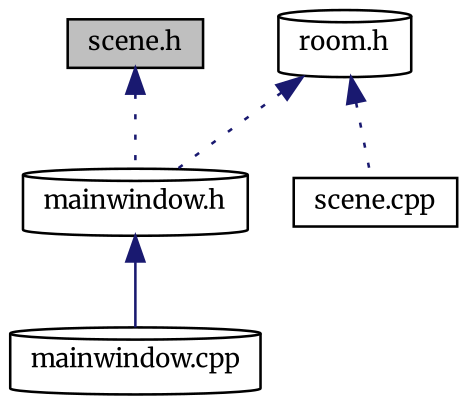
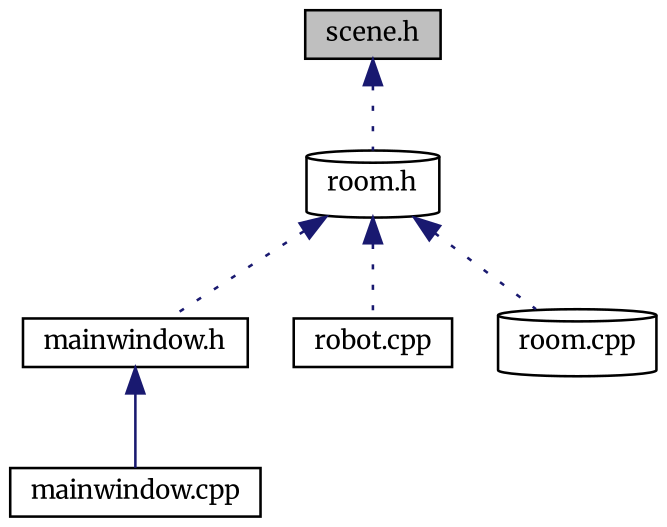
edge "mainwindow.h" -> "scene.h": now "room.h" -> "scene.h"
node "mainwindow.h": shape cylinder -> box
node "scene.cpp": label "scene.cpp" -> "robot.cpp"
node "room.cpp": added
node "mainwindow.cpp": shape cylinder -> box
